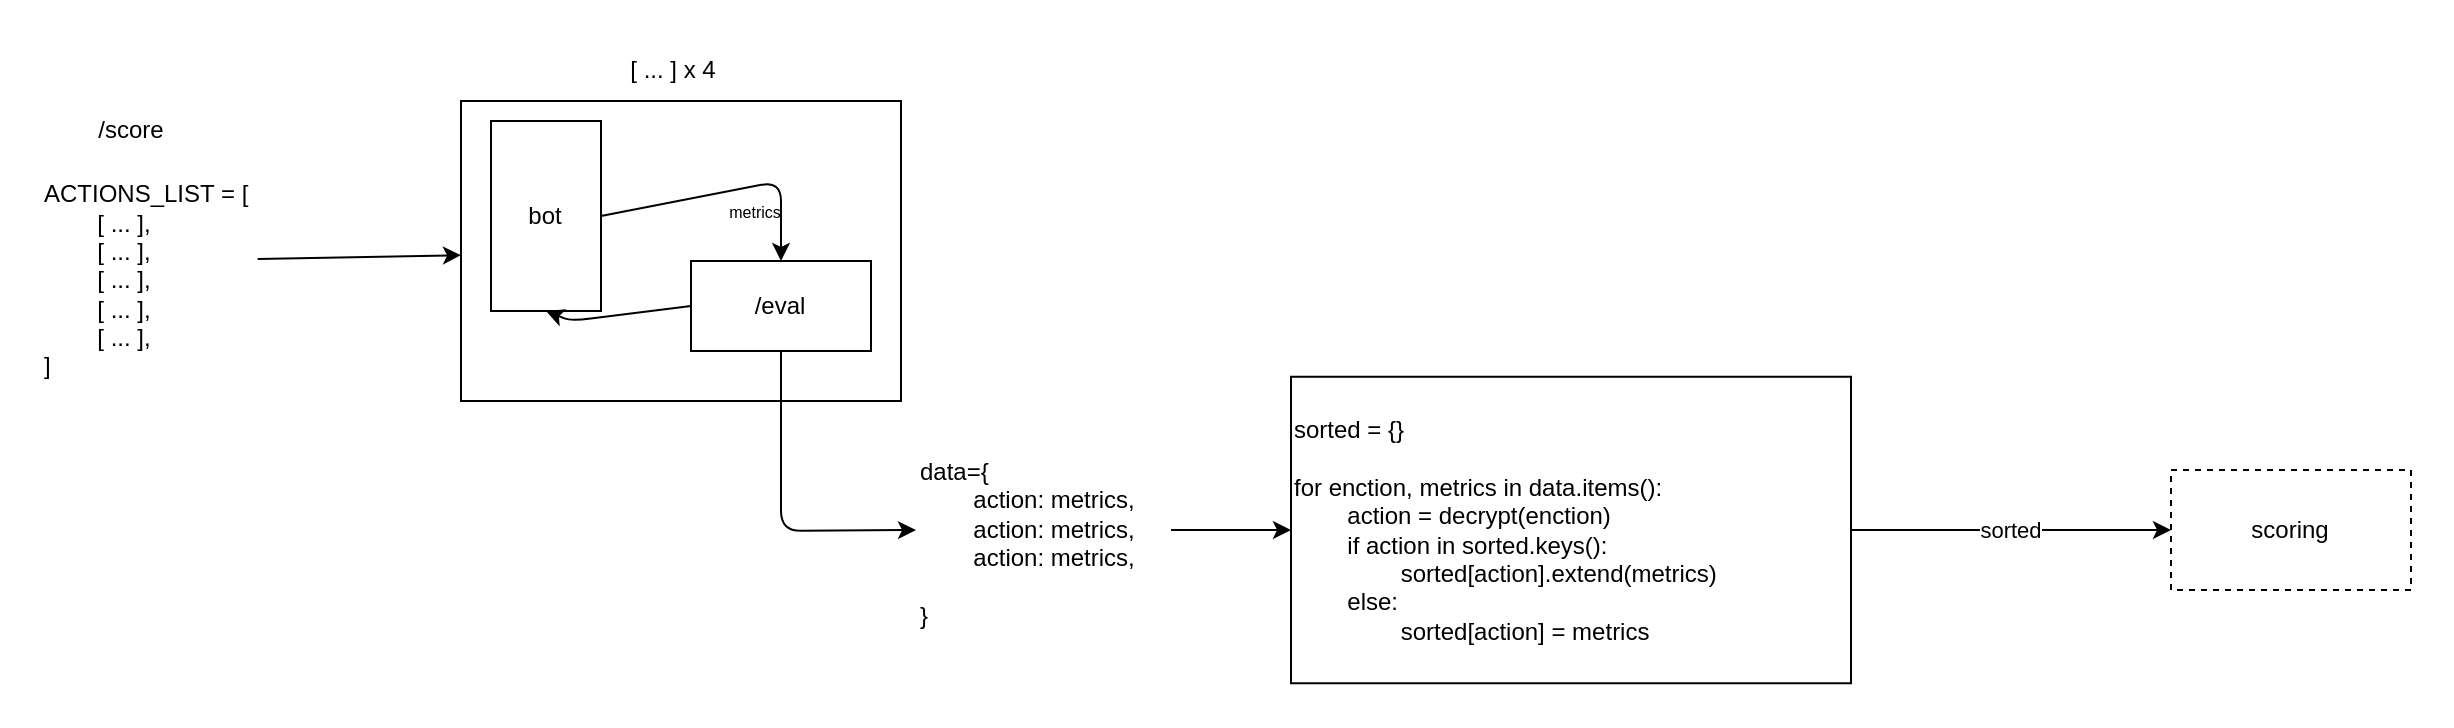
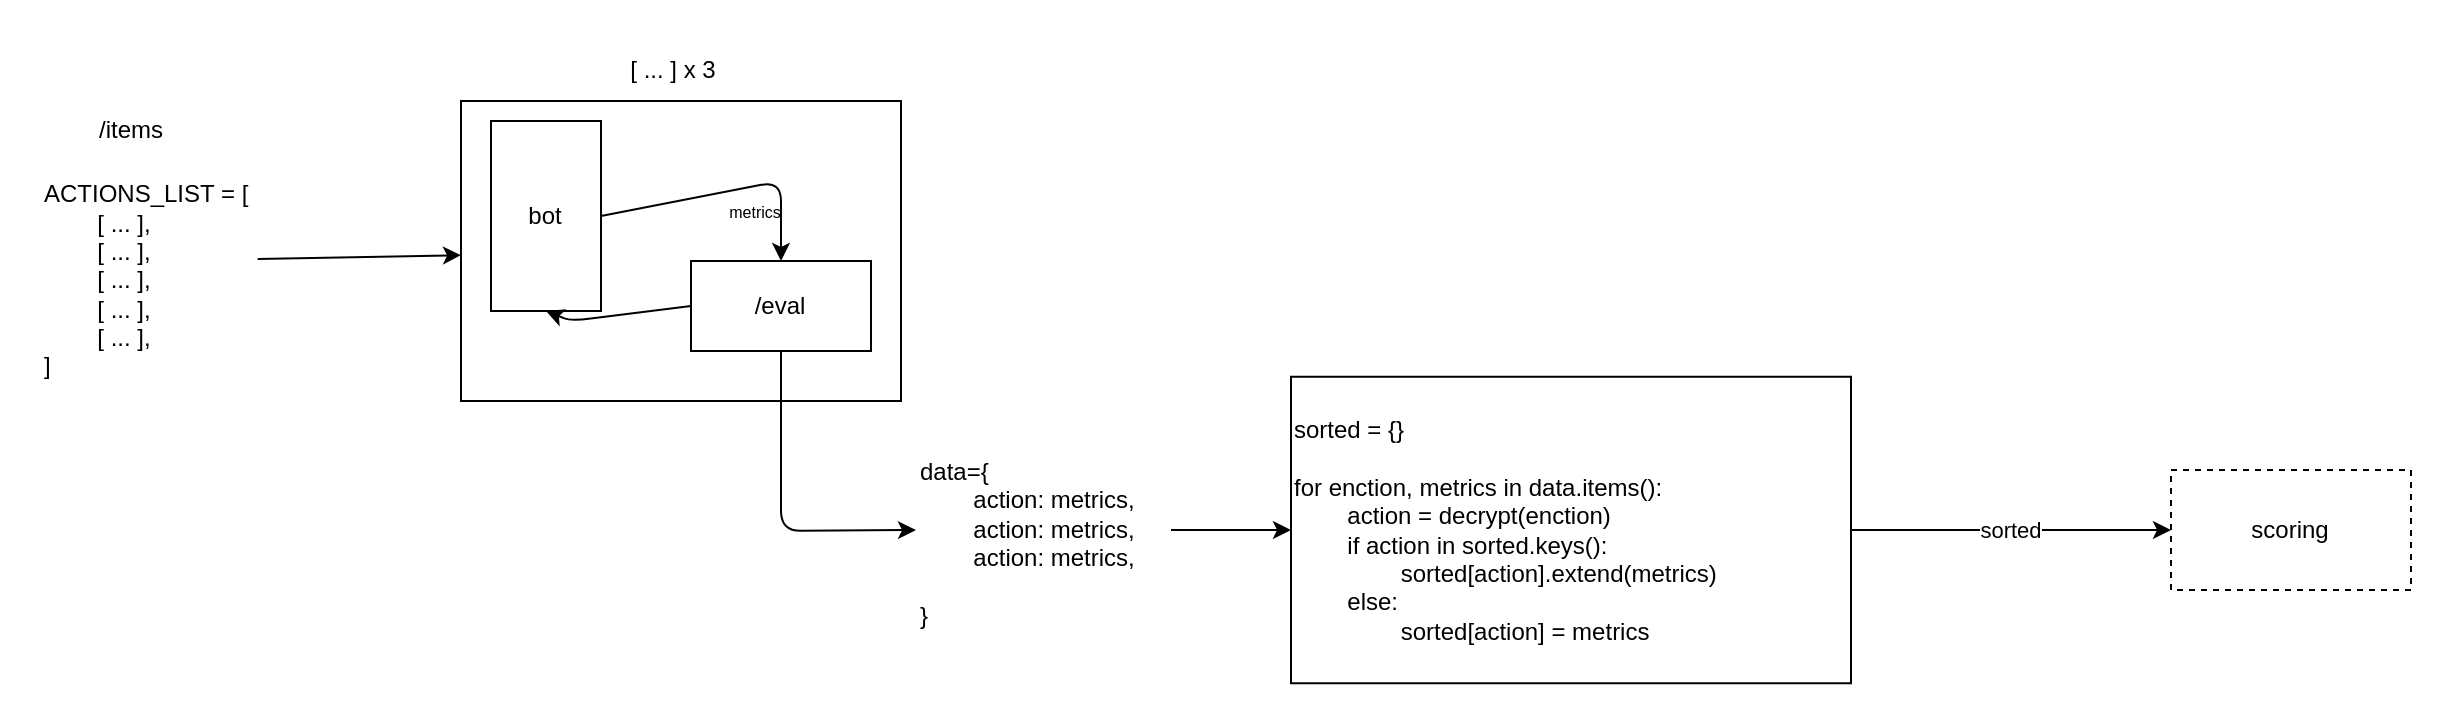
node "[ ... ] x 4": label "[ ... ] x 4" -> "[ ... ] x 3"
node "/score": label "/score" -> "/items"
